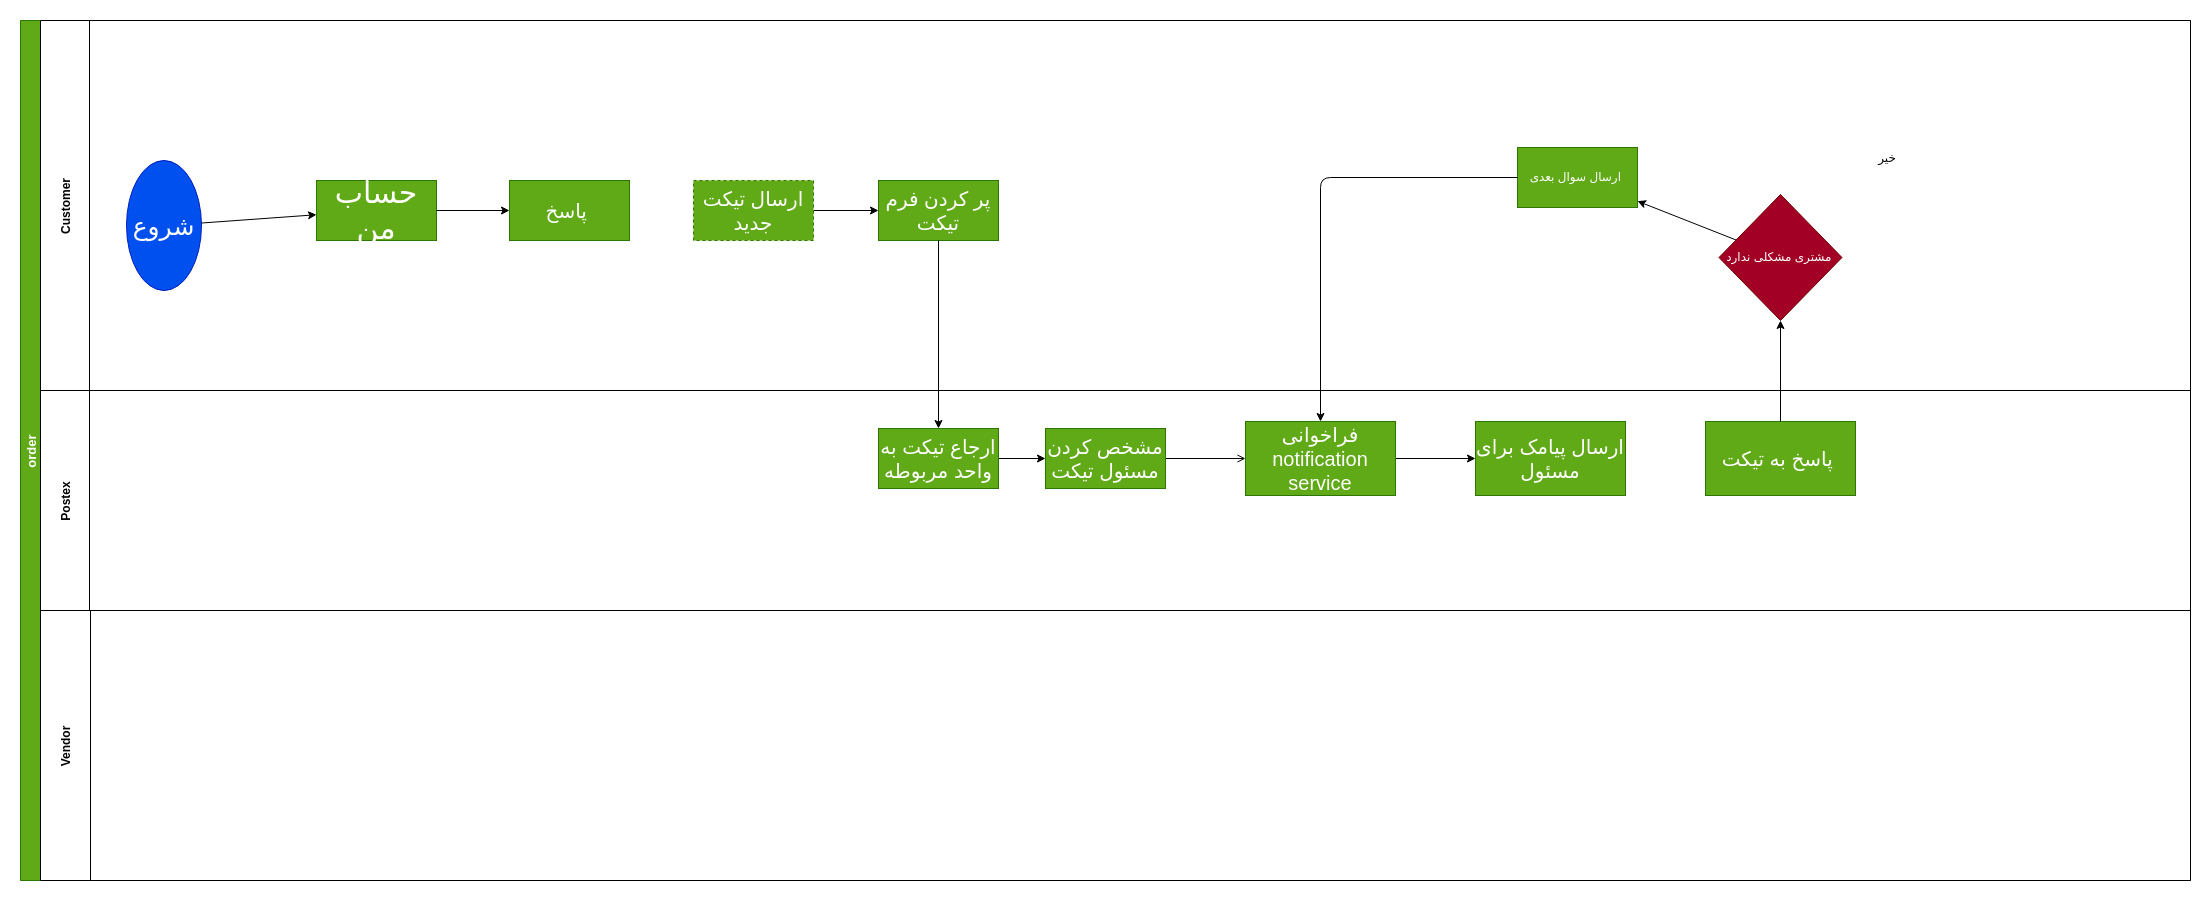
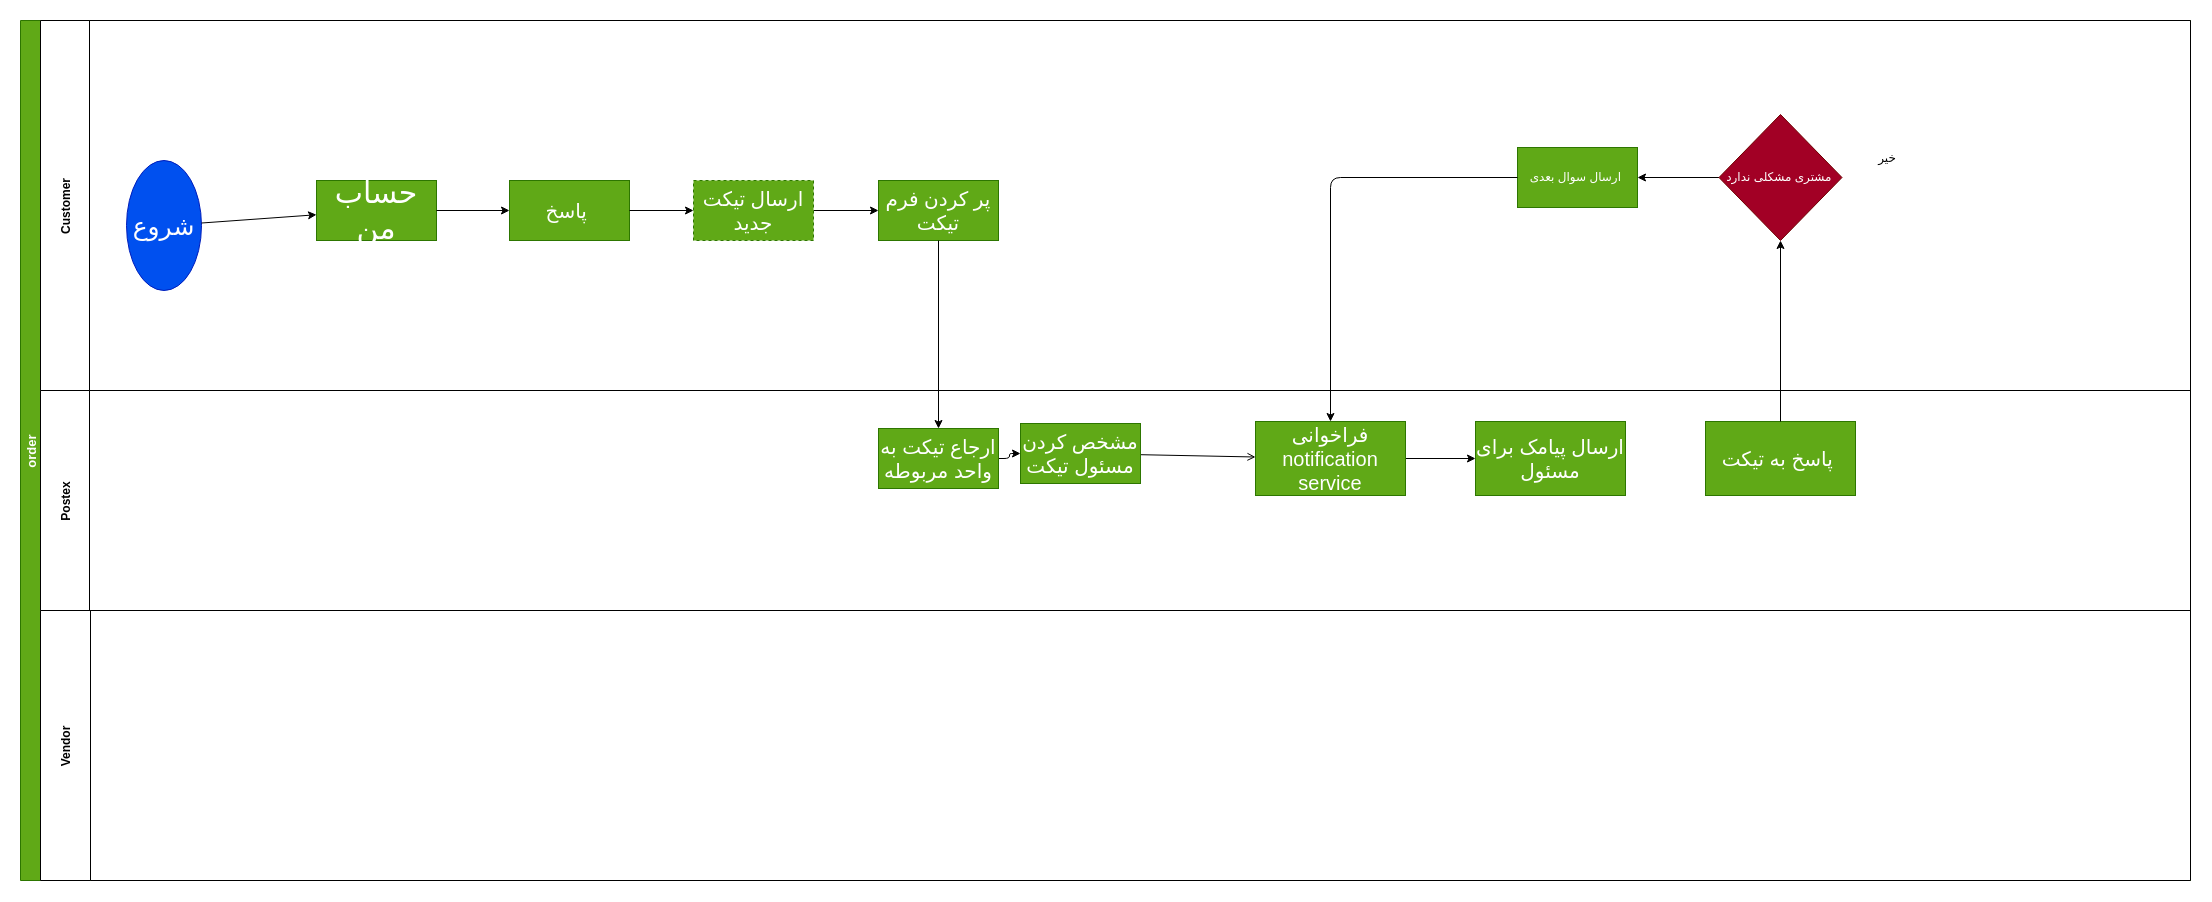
edge "پاسخ" -> "ارسال تیکت جدید": added
node "مشتری مشکلی ندارد": moved (1781, 258) -> (1781, 178)
node "مشخص کردن مسئول تیکت": moved (1106, 459) -> (1081, 454)
node "فراخوانی notification service": moved (1321, 459) -> (1331, 459)
